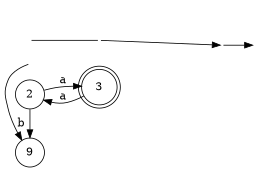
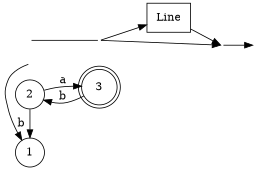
node "Line": added
edge "3" -> "2": label "a" -> "b"
node "9": label "9" -> "1"
